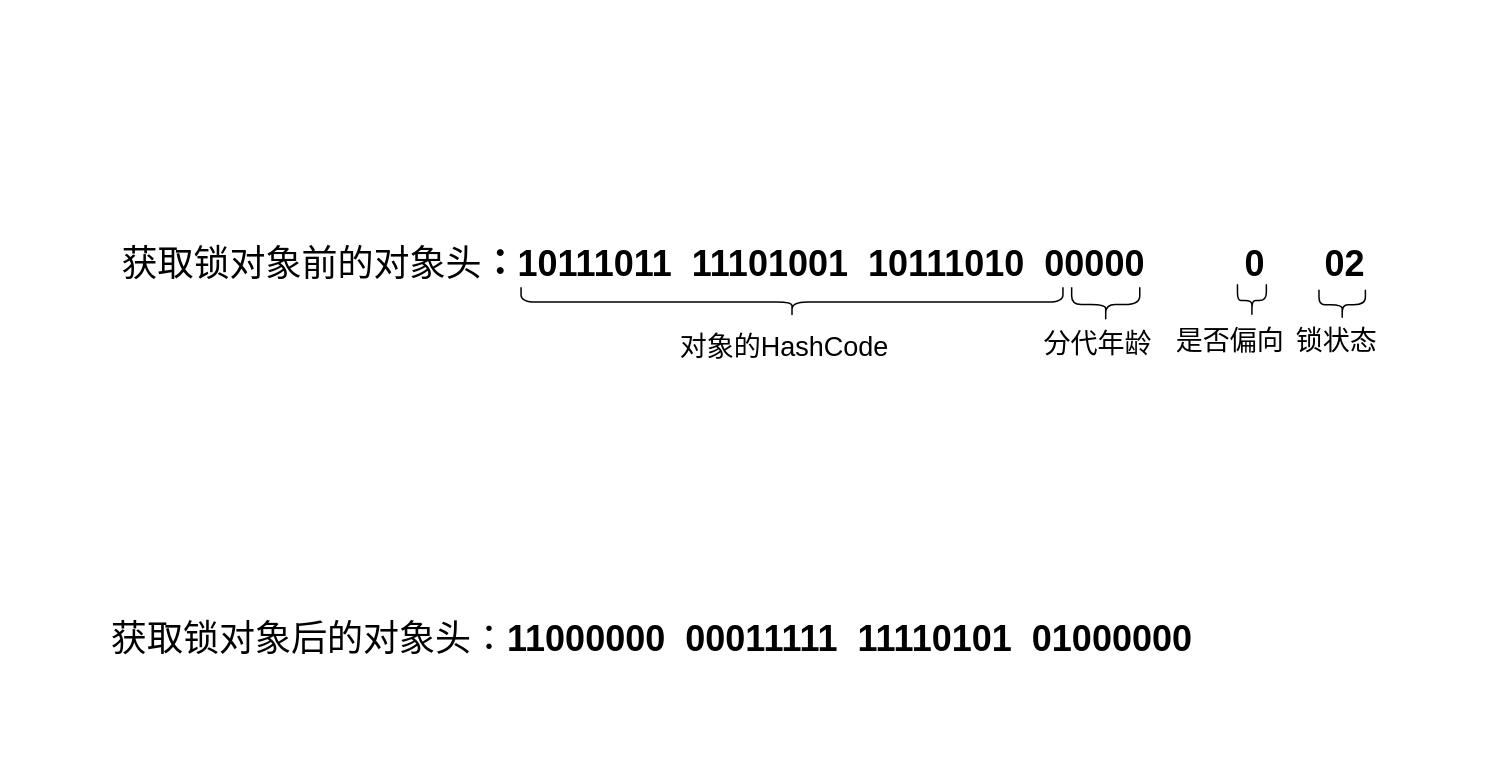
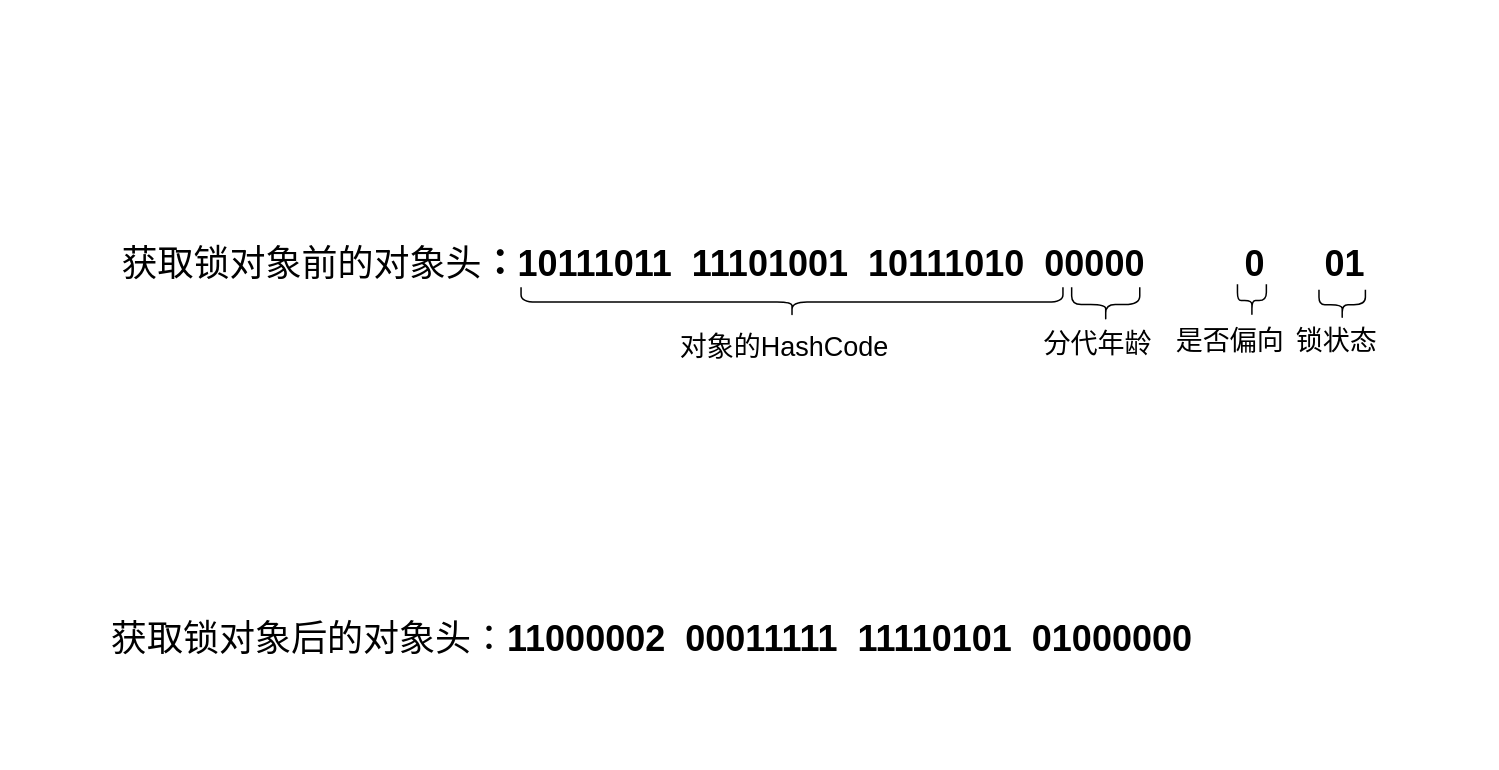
node "获取锁对象前的对象头：10111011 11101001 10111010 00000 0 02": label "获取锁对象前的对象头：10111011 11101001 10111010 00000 0 02" -> "获取锁对象前的对象头：10111011 11101001 10111010 00000 0 01"
node "获取锁对象后的对象头：11000000 00011111 11110101 01000000": label "获取锁对象后的对象头：11000000 00011111 11110101 01000000" -> "获取锁对象后的对象头：11000002 00011111 11110101 01000000"
